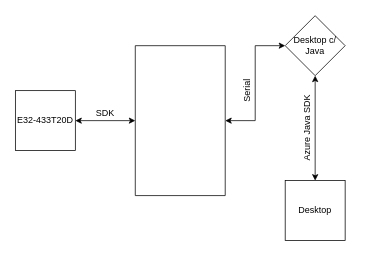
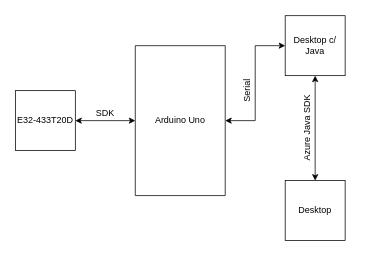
node "Desktop c/ Java": shape diamond -> rectangle
node "Arduino Uno": added
